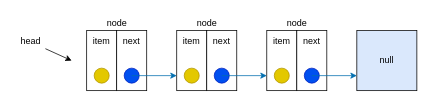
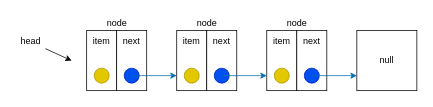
node "null": fillcolor #dae8fc -> #ffffff
